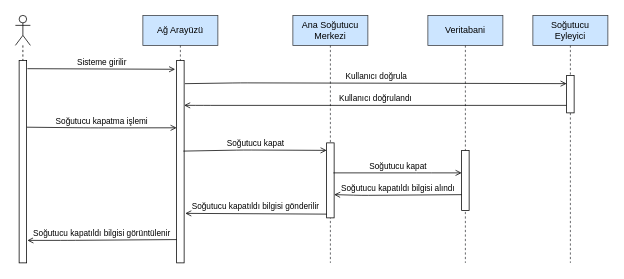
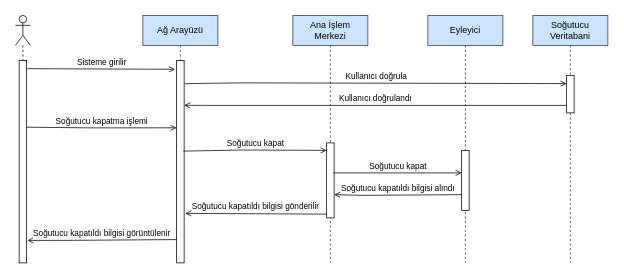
node "Ana Soğutucu Merkezi": label "Ana Soğutucu Merkezi" -> "Ana İşlem Merkezi"
node "Veritabani": label "Veritabani" -> "Eyleyici"
node "Soğutucu Eyleyici": label "Soğutucu Eyleyici" -> "Soğutucu Veritabani"
